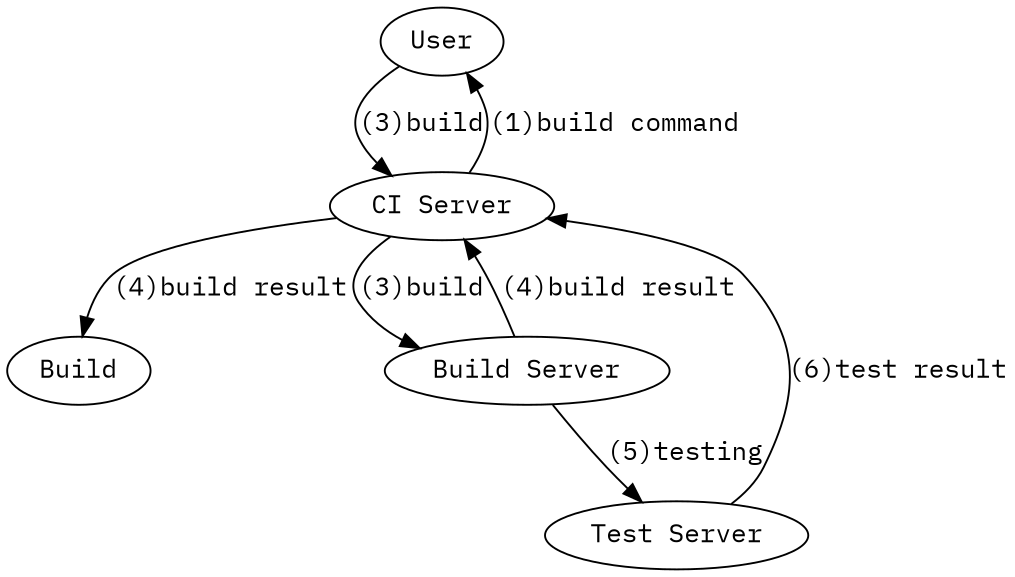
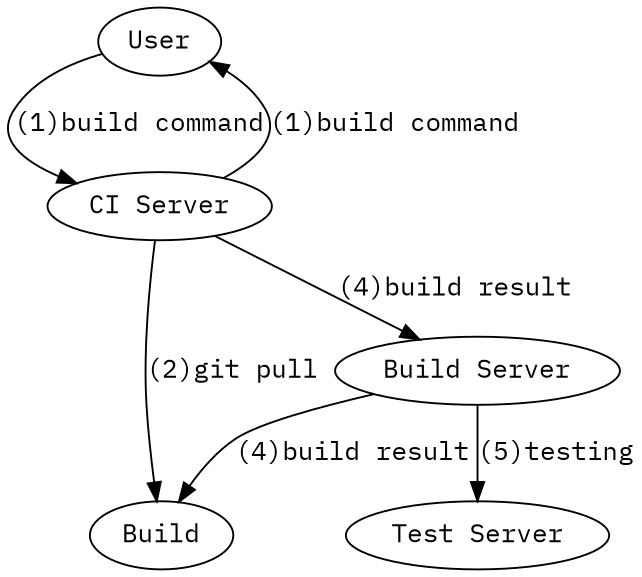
edge "User" -> "CI Server": label "(3)build" -> "(1)build command"
edge "CI Server" -> "Build": label "(4)build result" -> "(2)git pull"
edge "CI Server" -> "Build Server": label "(3)build" -> "(4)build result"
edge "Build Server" -> "CI Server": now "Build Server" -> "Build"
edge "Test Server" -> "CI Server": removed, label "(6)test result"
